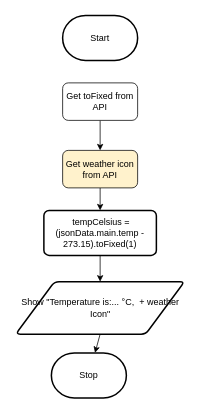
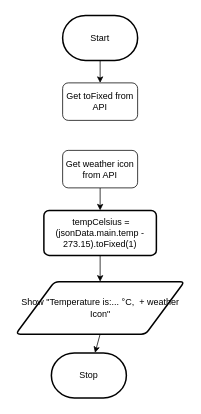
edge "Start" -> "Get toFixed from API": added
edge "Get toFixed from API" -> "Get weather icon from API": removed
node "Get weather icon from API": fillcolor #fff2cc -> #ffffff
